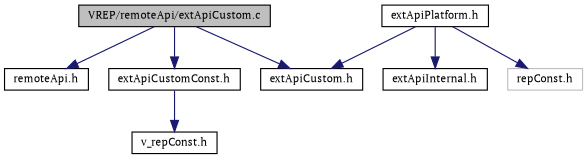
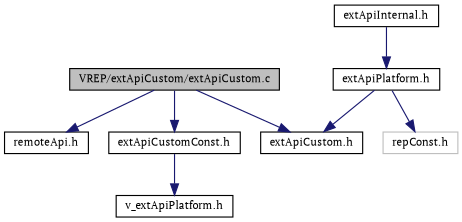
node "VREP/remoteApi/extApiCustom.c": label "VREP/remoteApi/extApiCustom.c" -> "VREP/extApiCustom/extApiCustom.c"
edge "extApiPlatform.h" -> "extApiInternal.h": reversed
node "v_repConst.h": label "v_repConst.h" -> "v_extApiPlatform.h"
